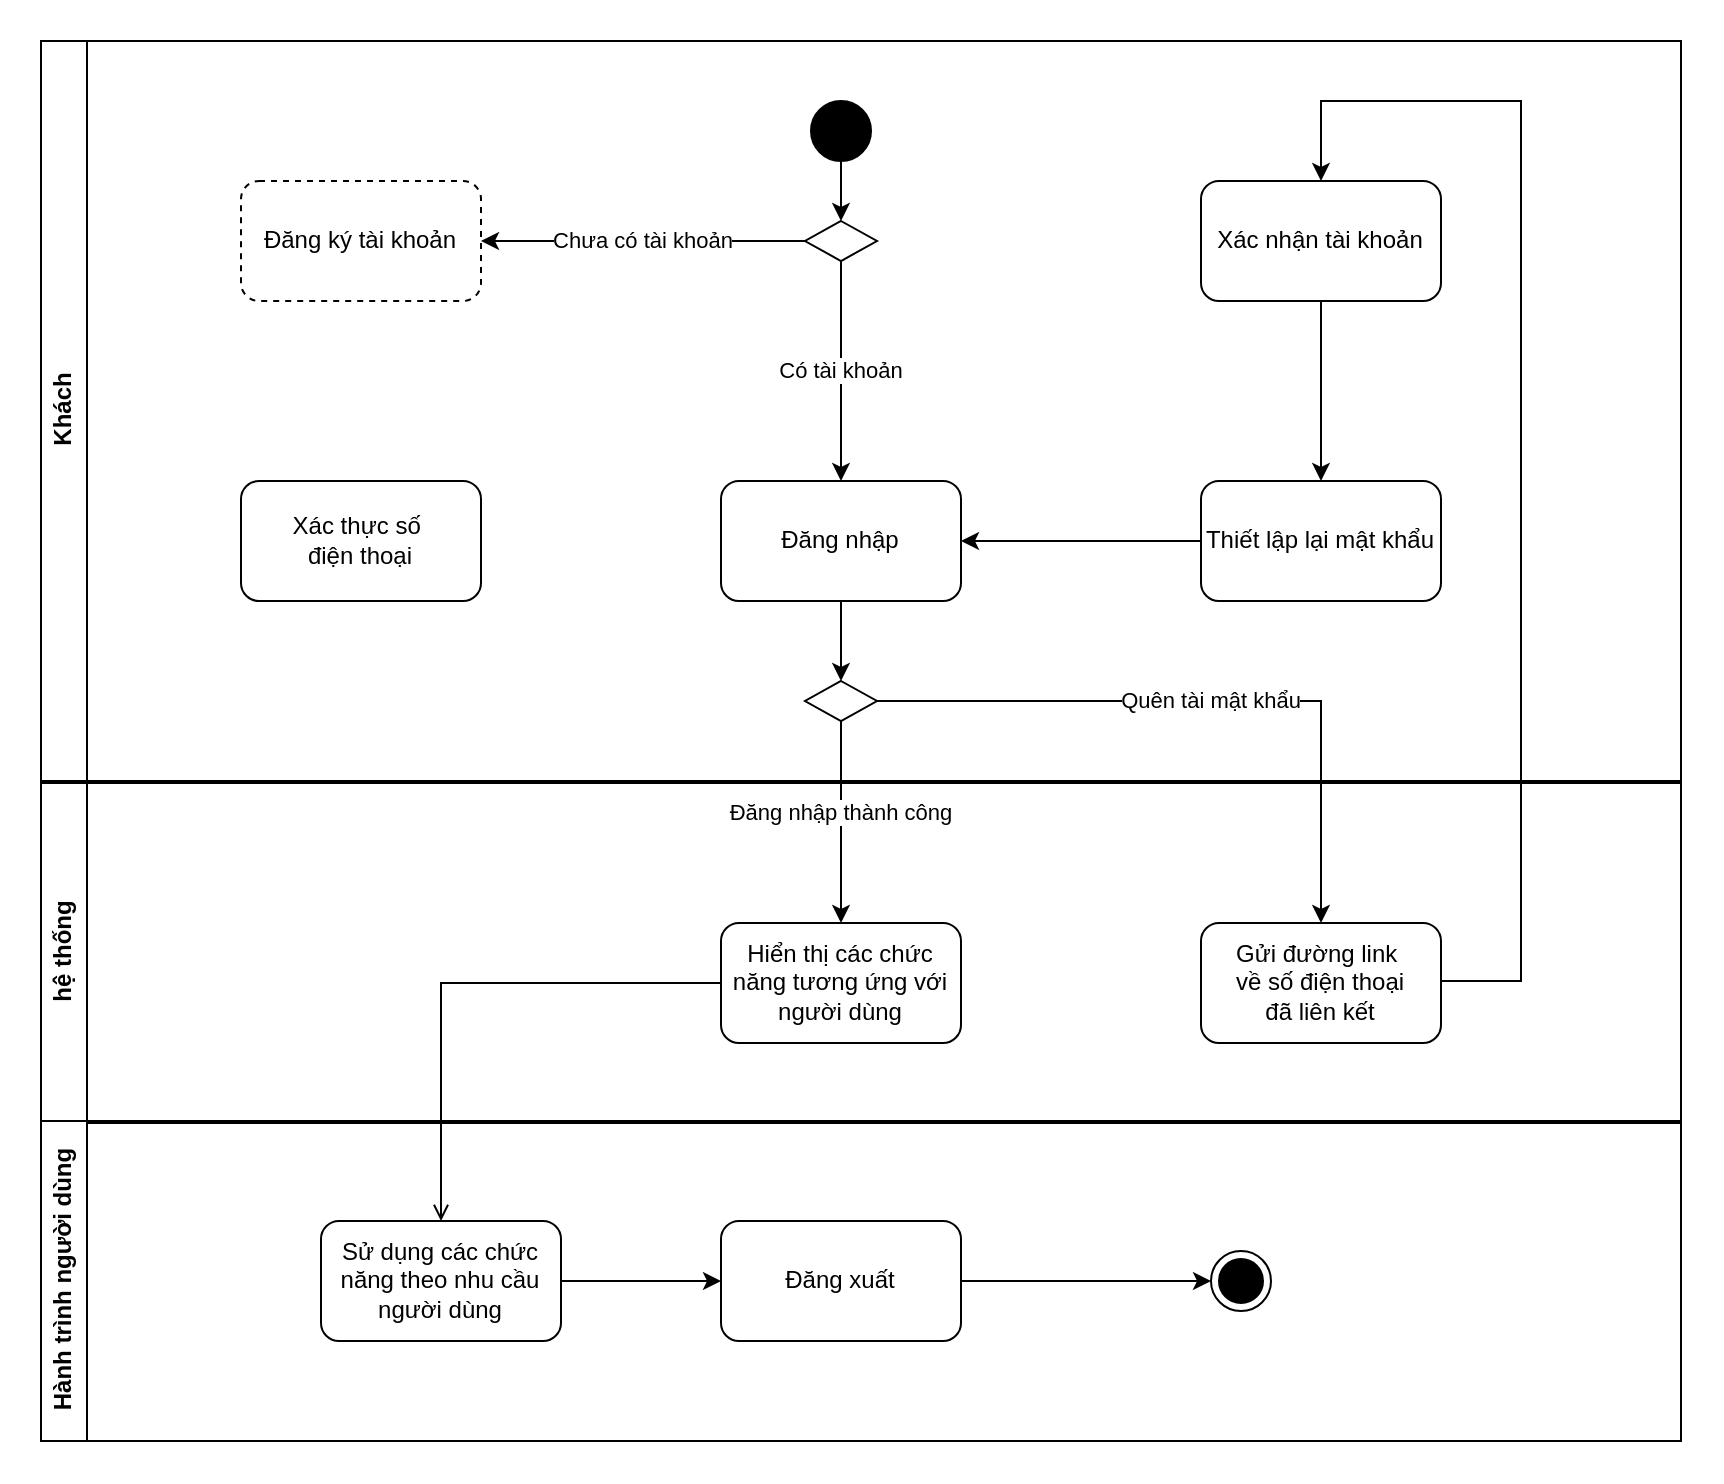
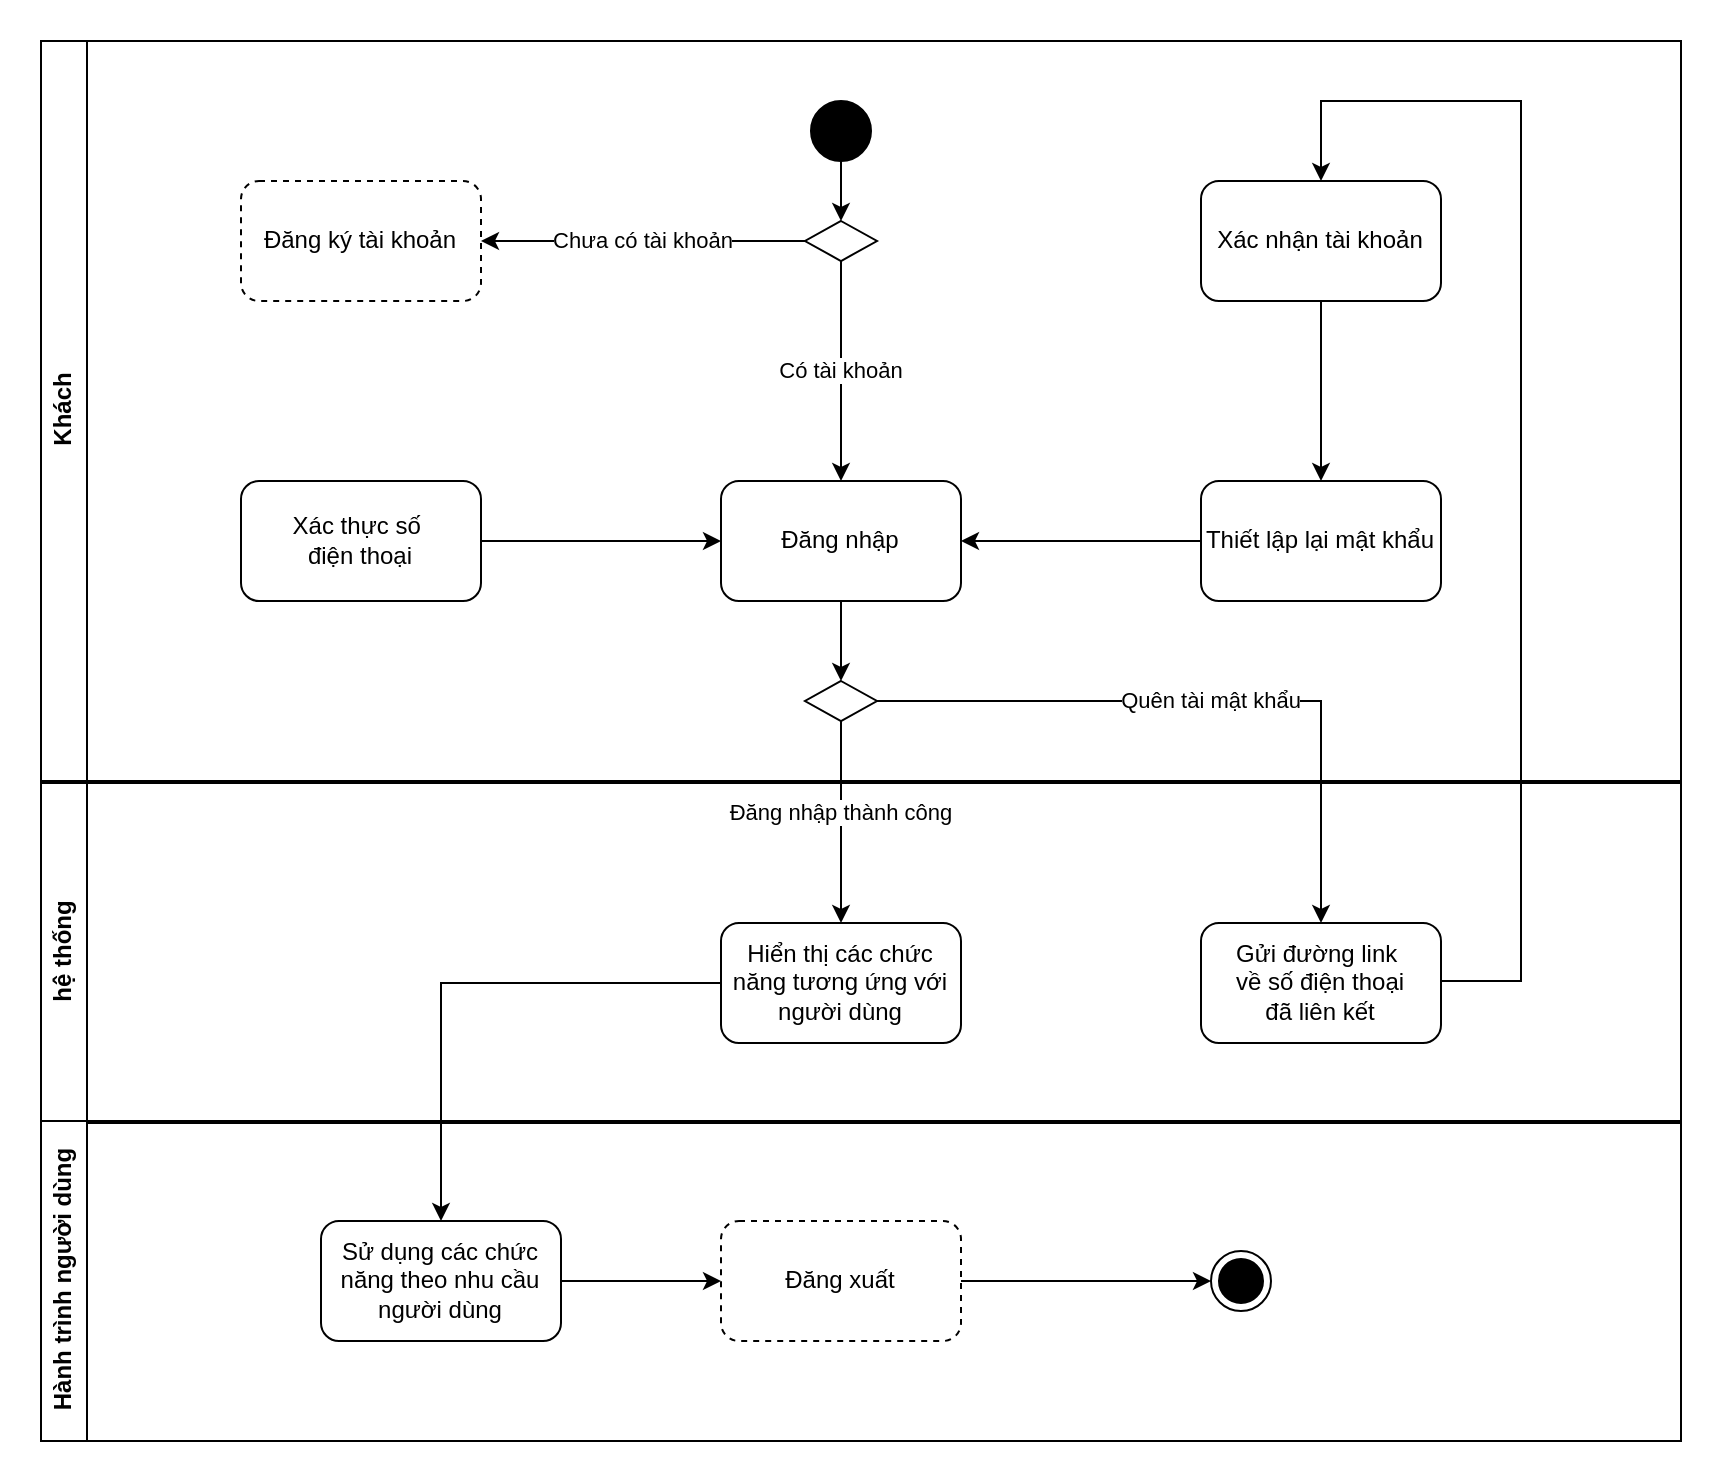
edge "Xác thực số điện thoại" -> "Đăng nhập": added
edge "Hiển thị các chức năng tương ứng với người dùng" -> "Sử dụng các chức năng theo nhu cầu người dùng": arrowhead open -> classic
node "Đăng xuất": style solid -> dashed
